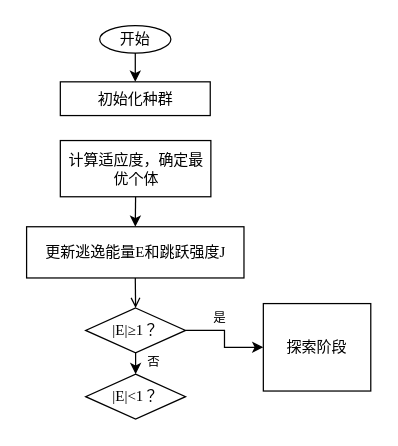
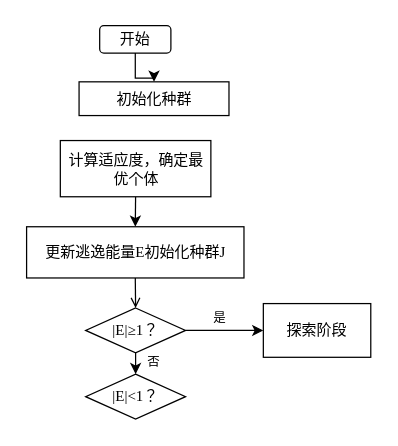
node "开始": shape ellipse -> rounded rectangle
node "初始化种群": moved (135, 99) -> (154, 99)
node "更新逃逸能量E和跳跃强度J": label "更新逃逸能量E和跳跃强度J" -> "更新逃逸能量E初始化种群J"
node "探索阶段": size 108x88 -> 108x54
